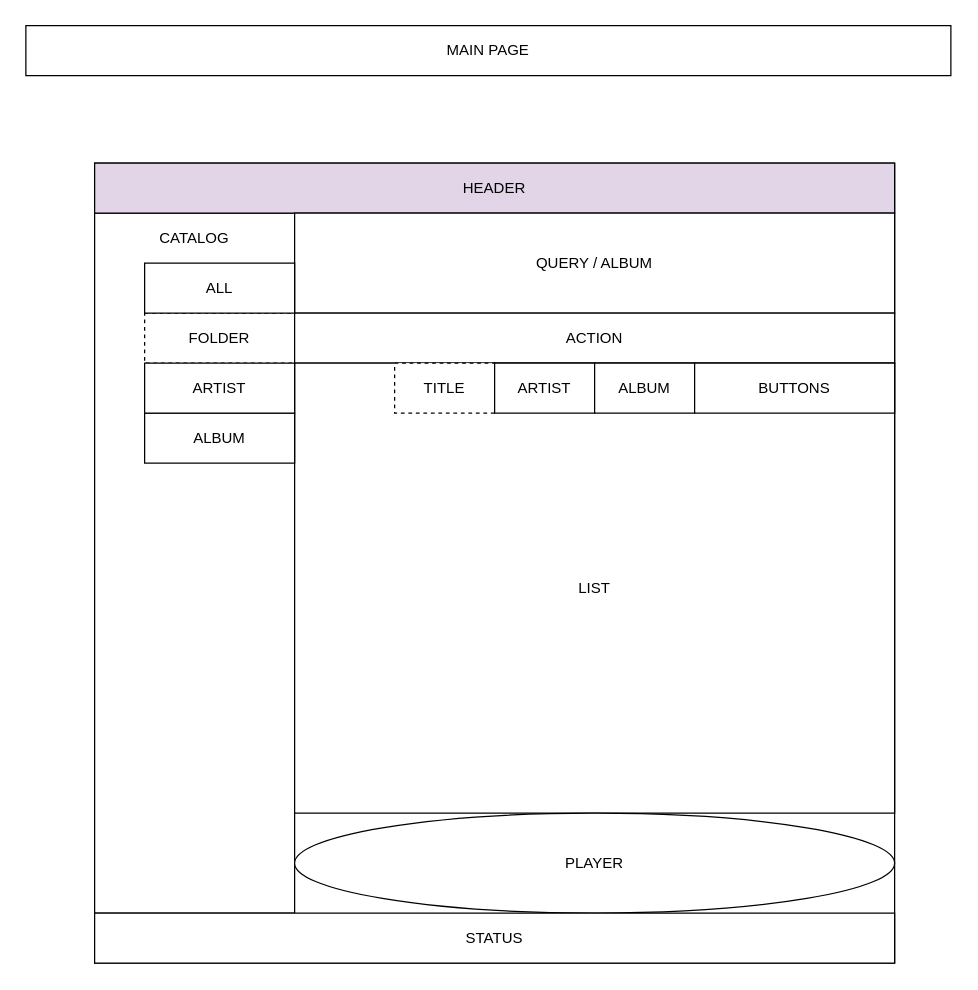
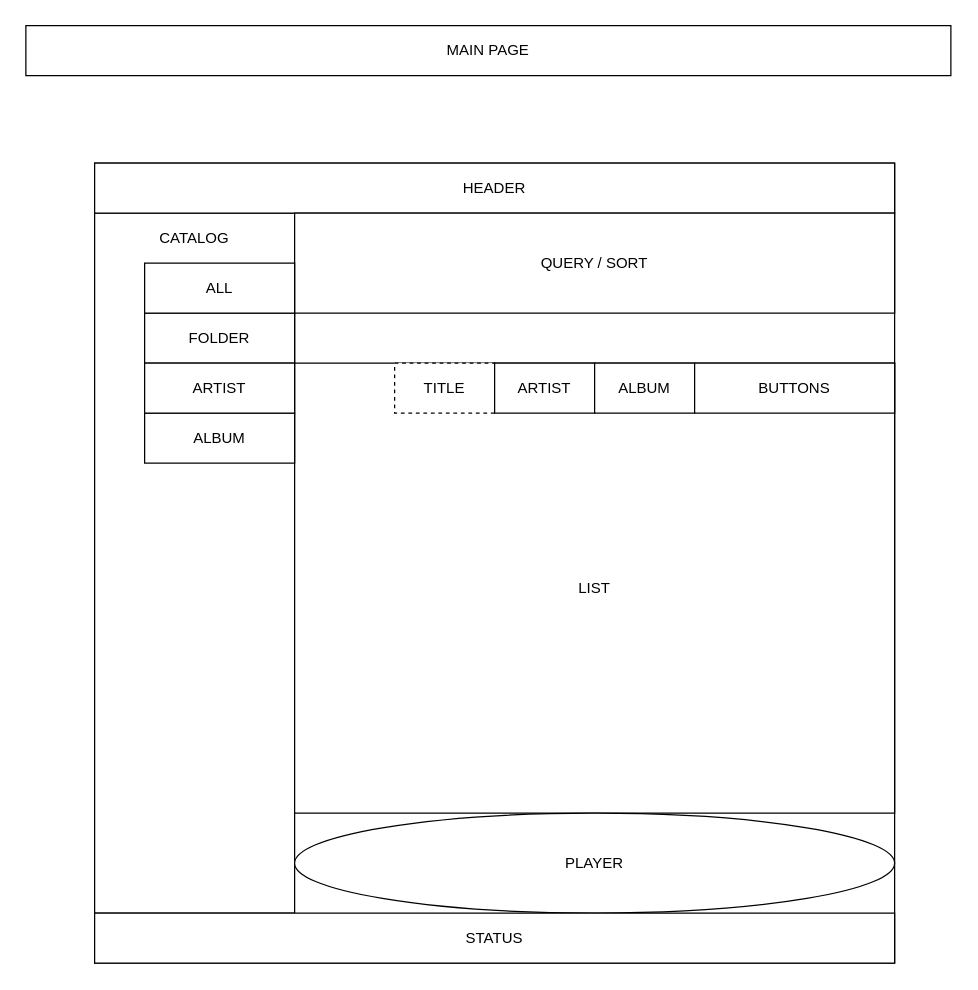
node "HEADER": fillcolor #e1d5e7 -> #ffffff
node "QUERY / ALBUM": label "QUERY / ALBUM" -> "QUERY / SORT"
node "FOLDER": style dashed -> solid
node "ACTION": removed
